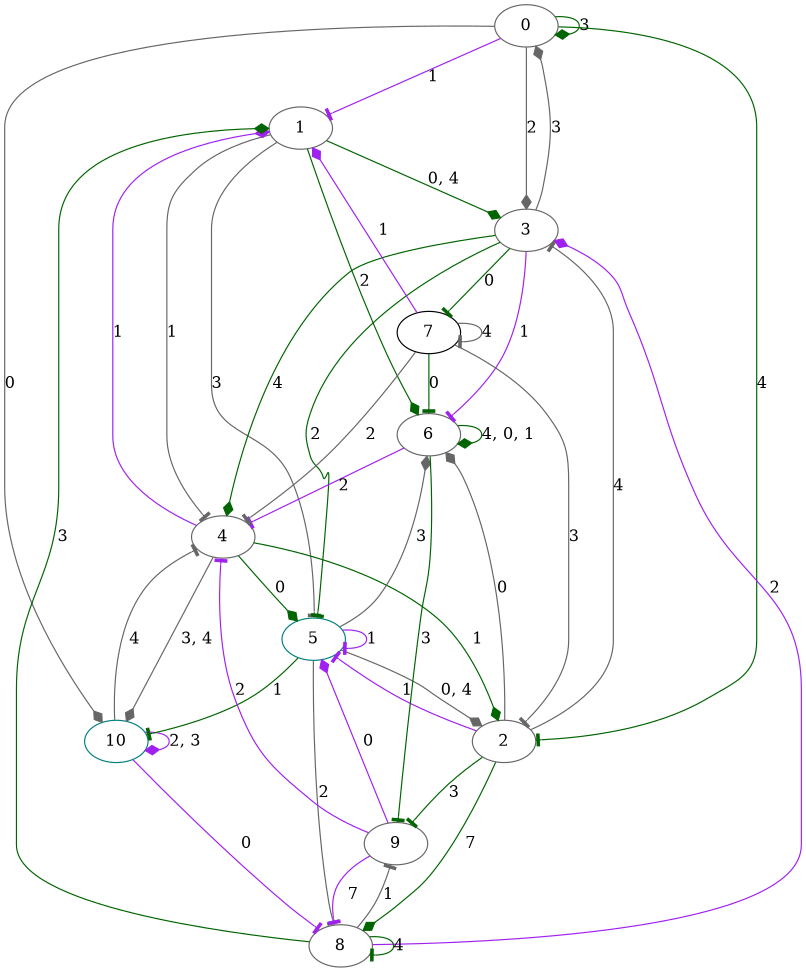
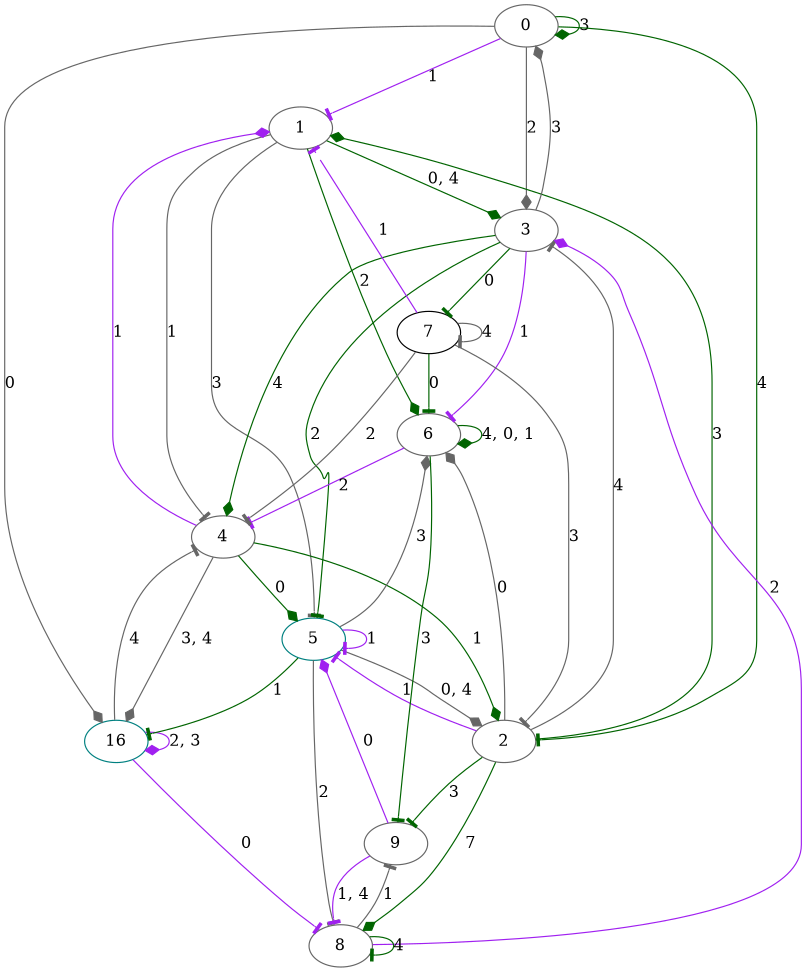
edge "7" -> "1": arrowhead diamond -> tee
edge "8" -> "1": now "2" -> "1"
edge "9" -> "4": removed, label "2"
node "10": label "10" -> "16"
edge "9" -> "8": label "7" -> "1, 4"
